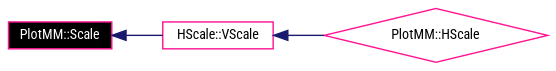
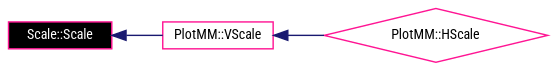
node "PlotMM::Scale": label "PlotMM::Scale" -> "Scale::Scale"
node "HScale::VScale": label "HScale::VScale" -> "PlotMM::VScale"
